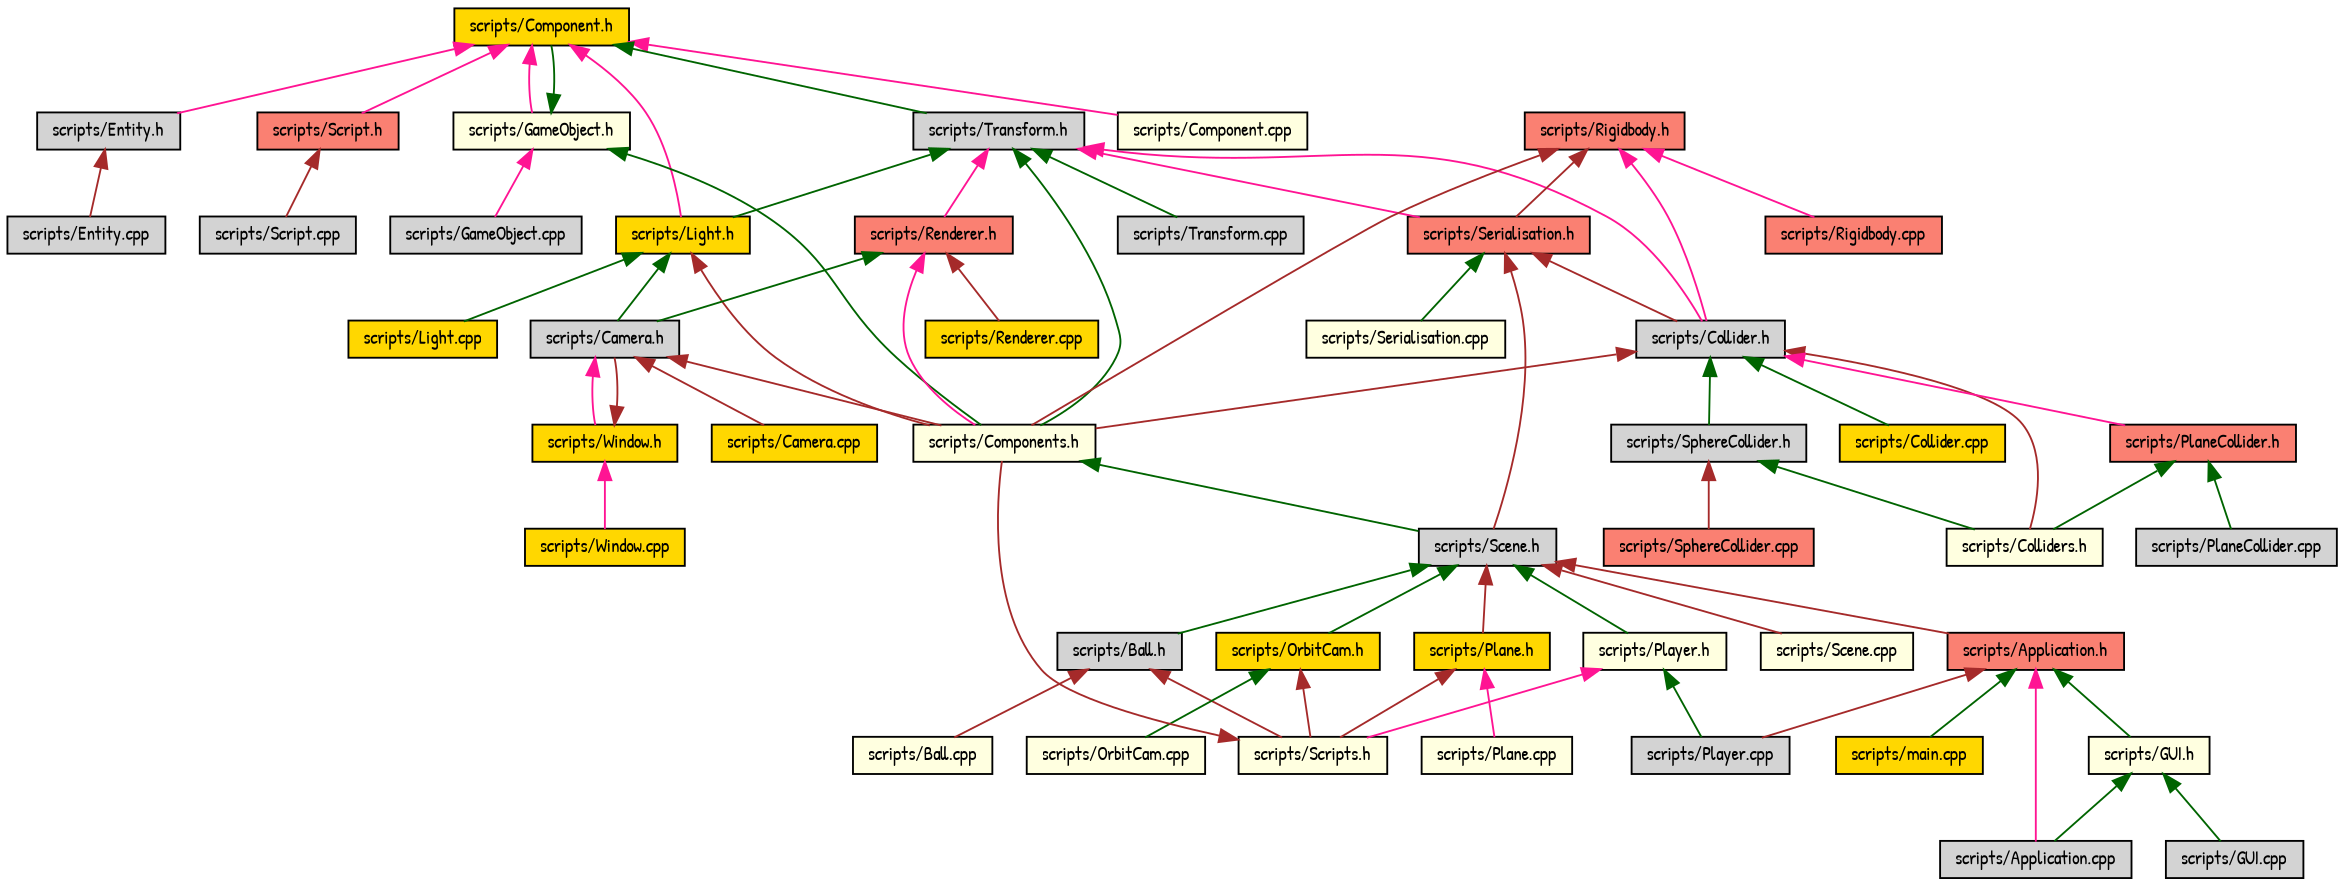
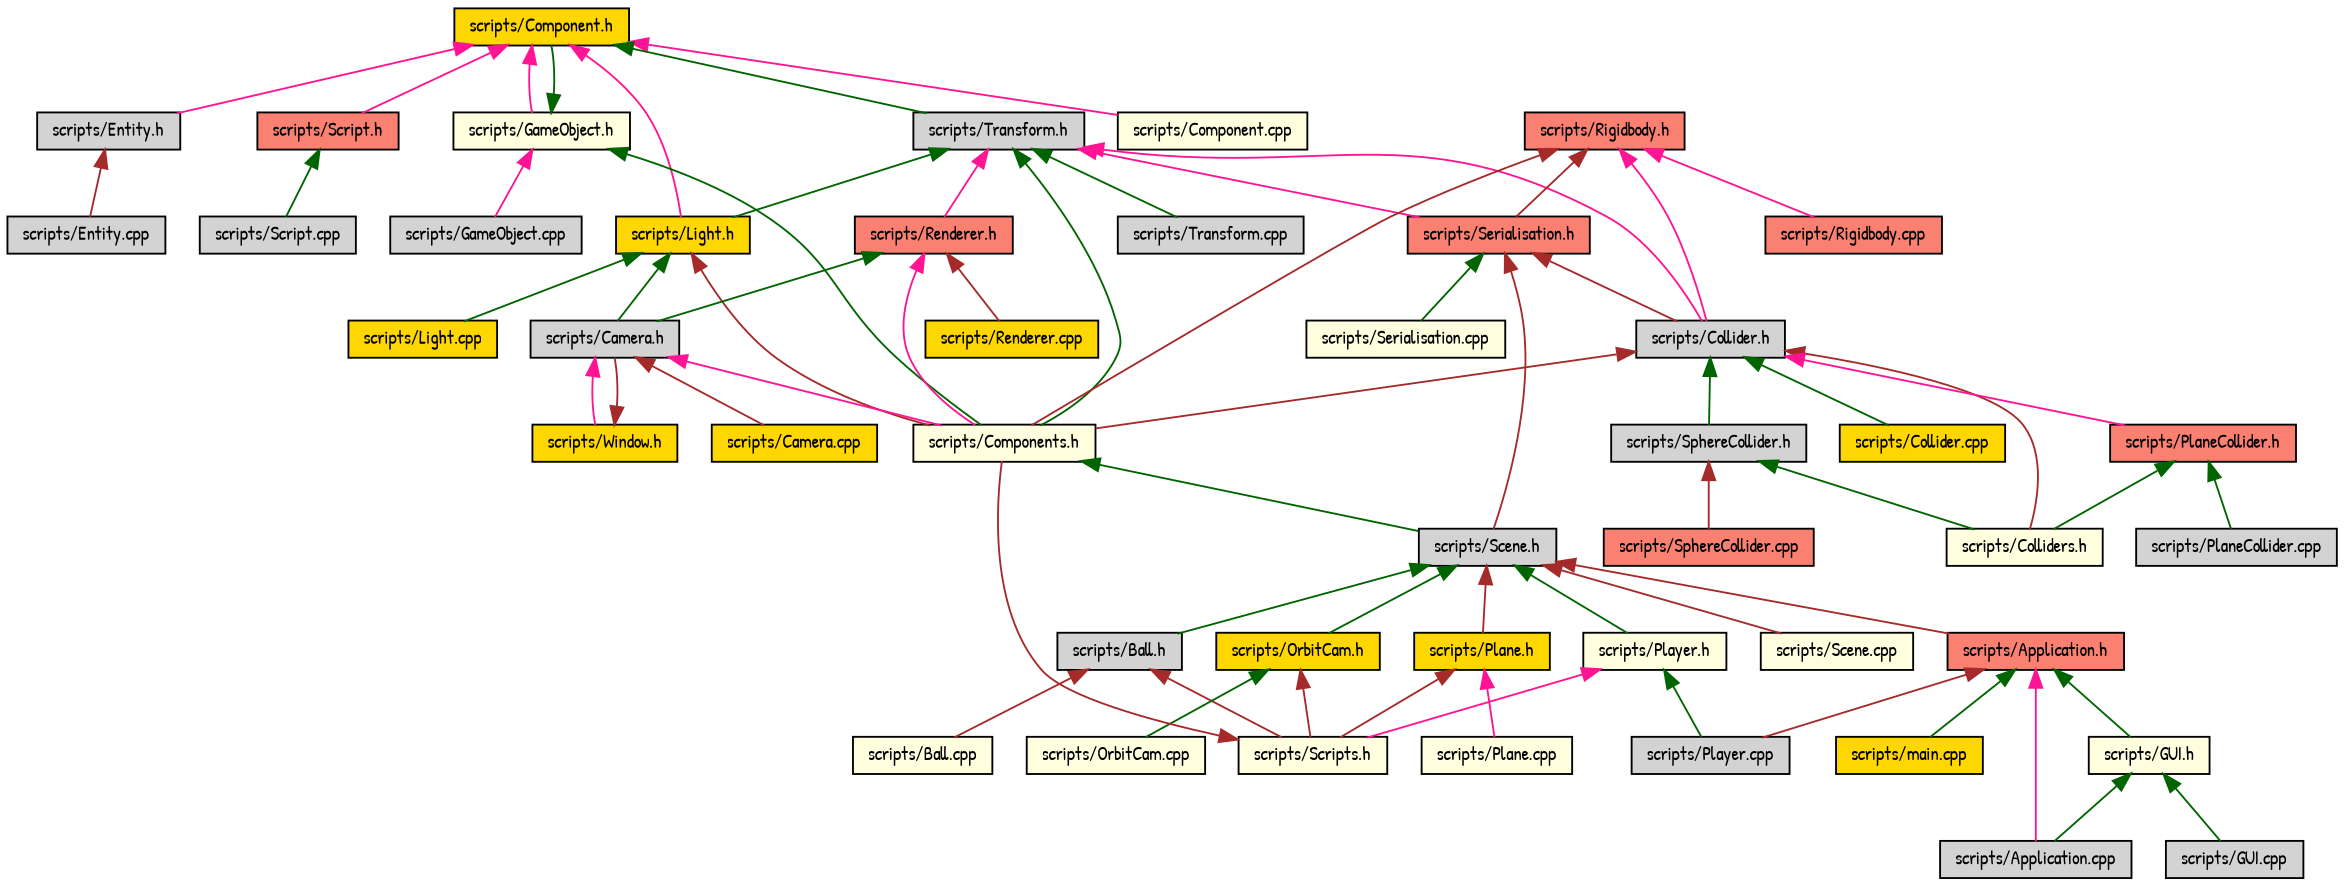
edge "scripts/Script.cpp" -> "scripts/Script.h": color brown -> darkgreen
edge "scripts/Components.h" -> "scripts/Camera.h": color brown -> deeppink
node "scripts/Window.cpp": removed
